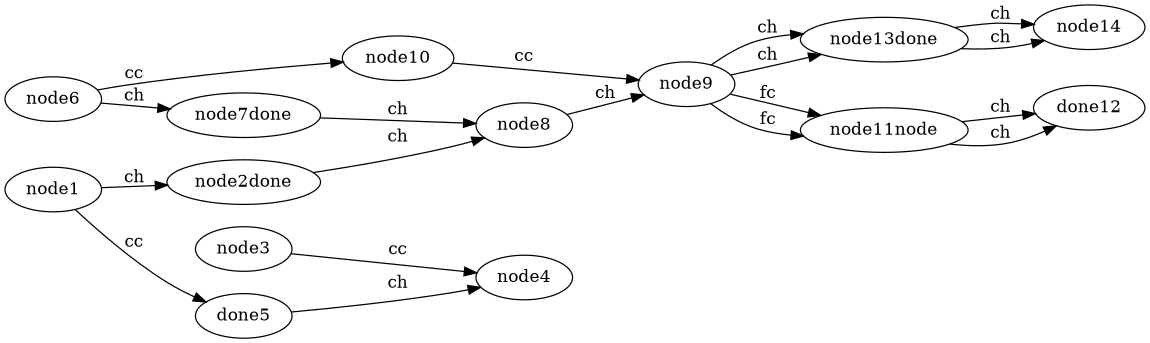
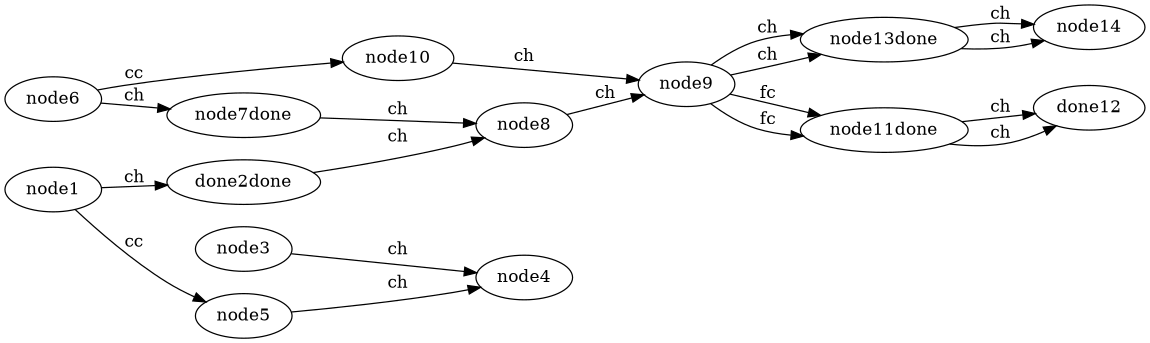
edge "node10" -> "node9": label "cc" -> "ch"
node "node11node": label "node11node" -> "node11done"
node "node2done": label "node2done" -> "done2done"
edge "node3" -> "node4": label "cc" -> "ch"
node "done5": label "done5" -> "node5"
